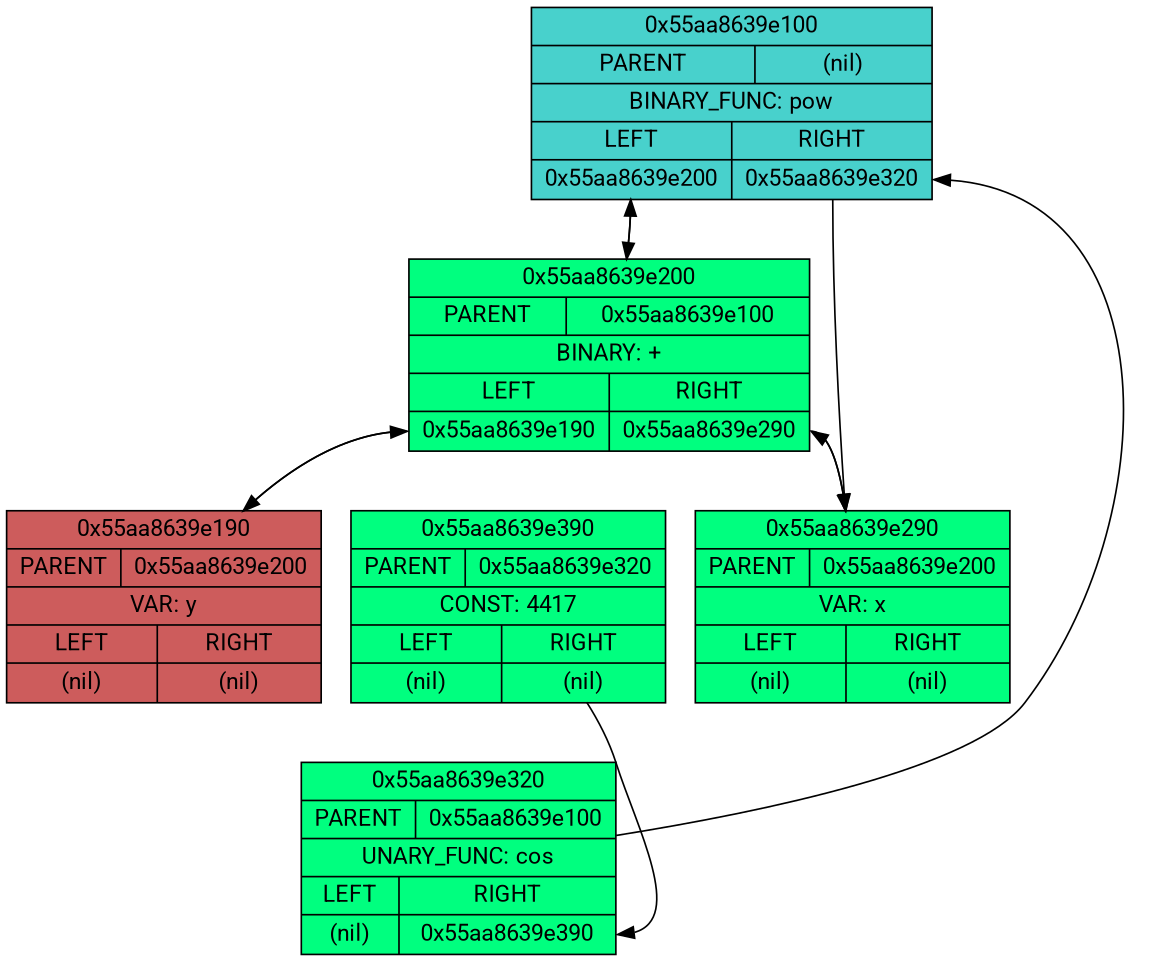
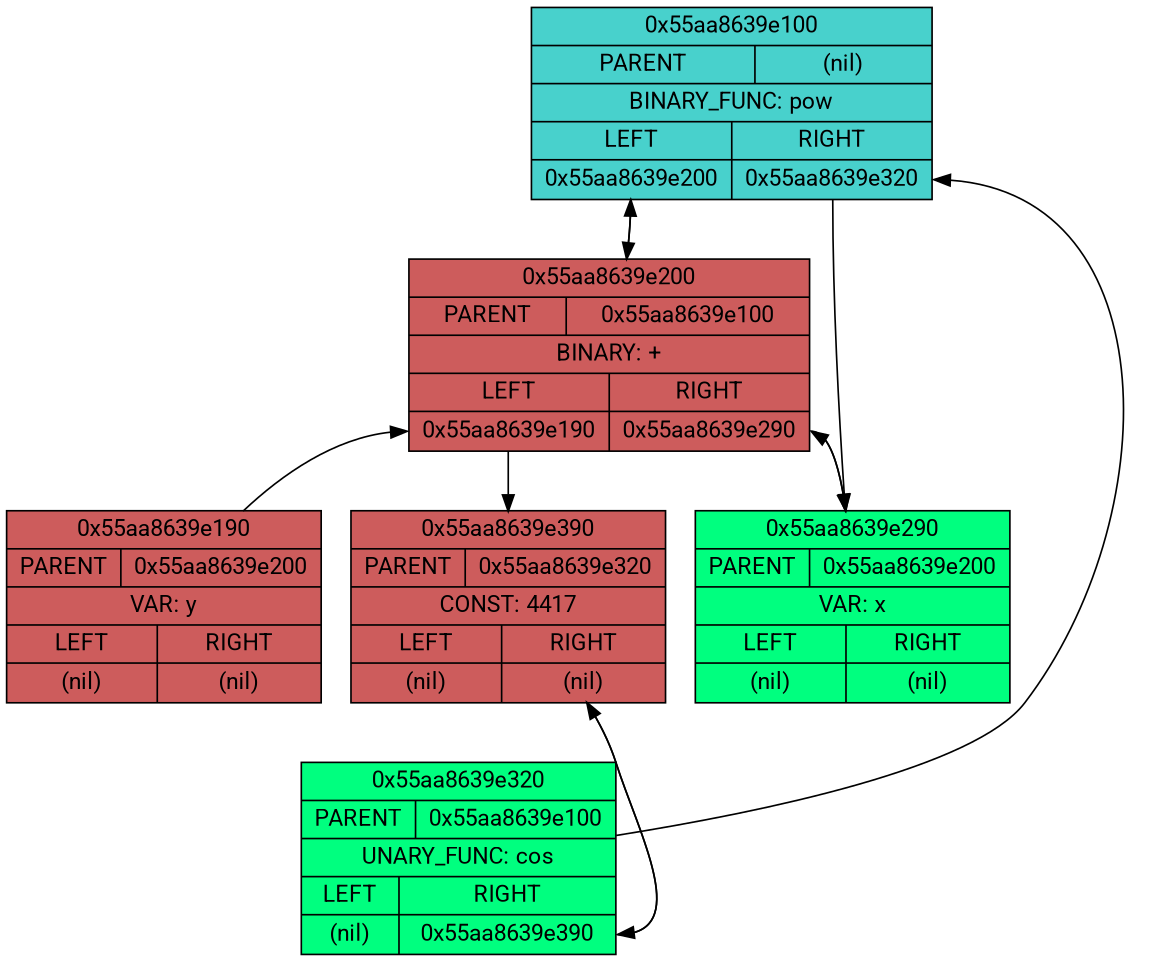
node "0x55aa8639e200": fillcolor springgreen -> indianred
edge "0x55aa8639e200" -> "0x55aa8639e190": now "0x55aa8639e200" -> "0x55aa8639e390"
node "0x55aa8639e390": fillcolor springgreen -> indianred
edge "0x55aa8639e320" -> "0x55aa8639e390": added
